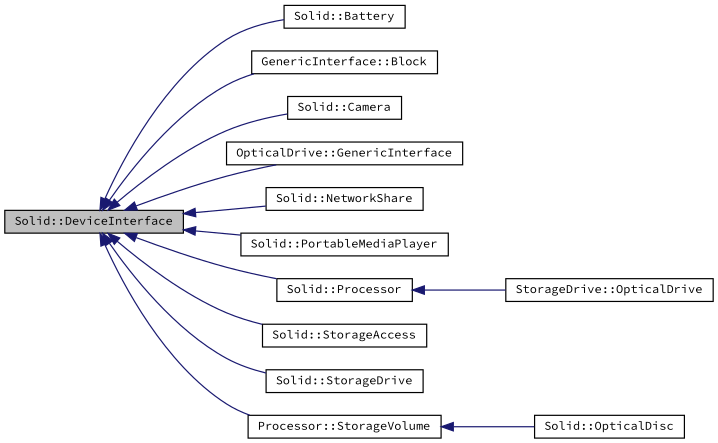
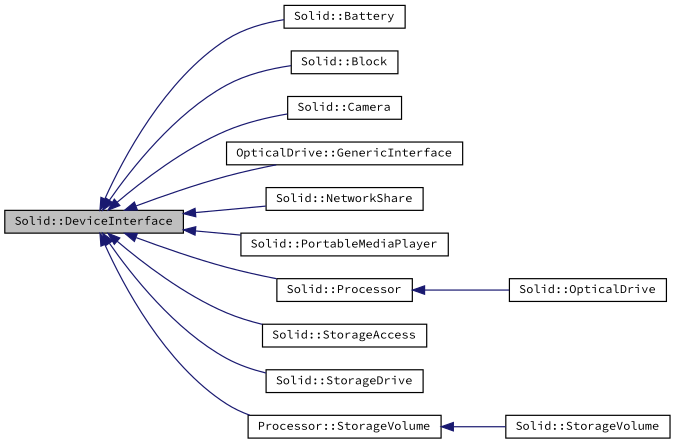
node "GenericInterface::Block": label "GenericInterface::Block" -> "Solid::Block"
node "StorageDrive::OpticalDrive": label "StorageDrive::OpticalDrive" -> "Solid::OpticalDrive"
node "Solid::OpticalDisc": label "Solid::OpticalDisc" -> "Solid::StorageVolume"
